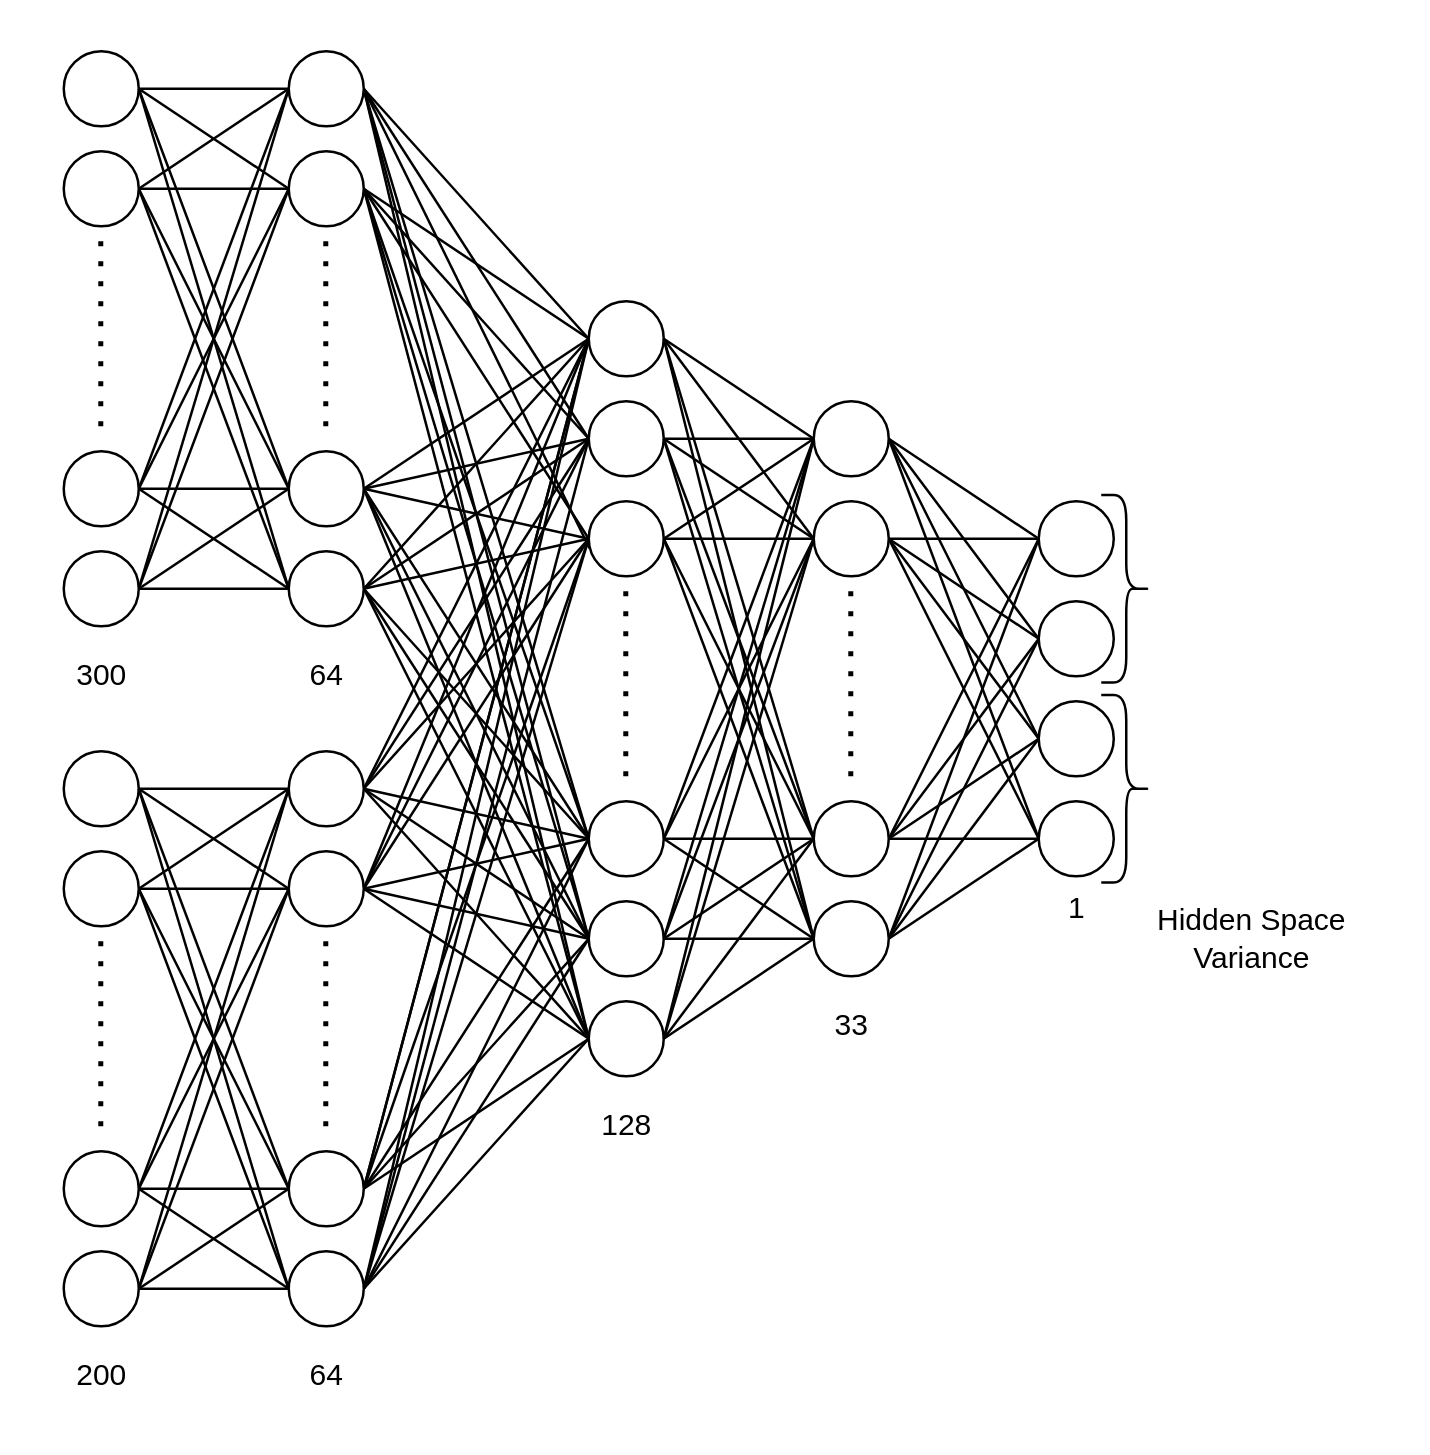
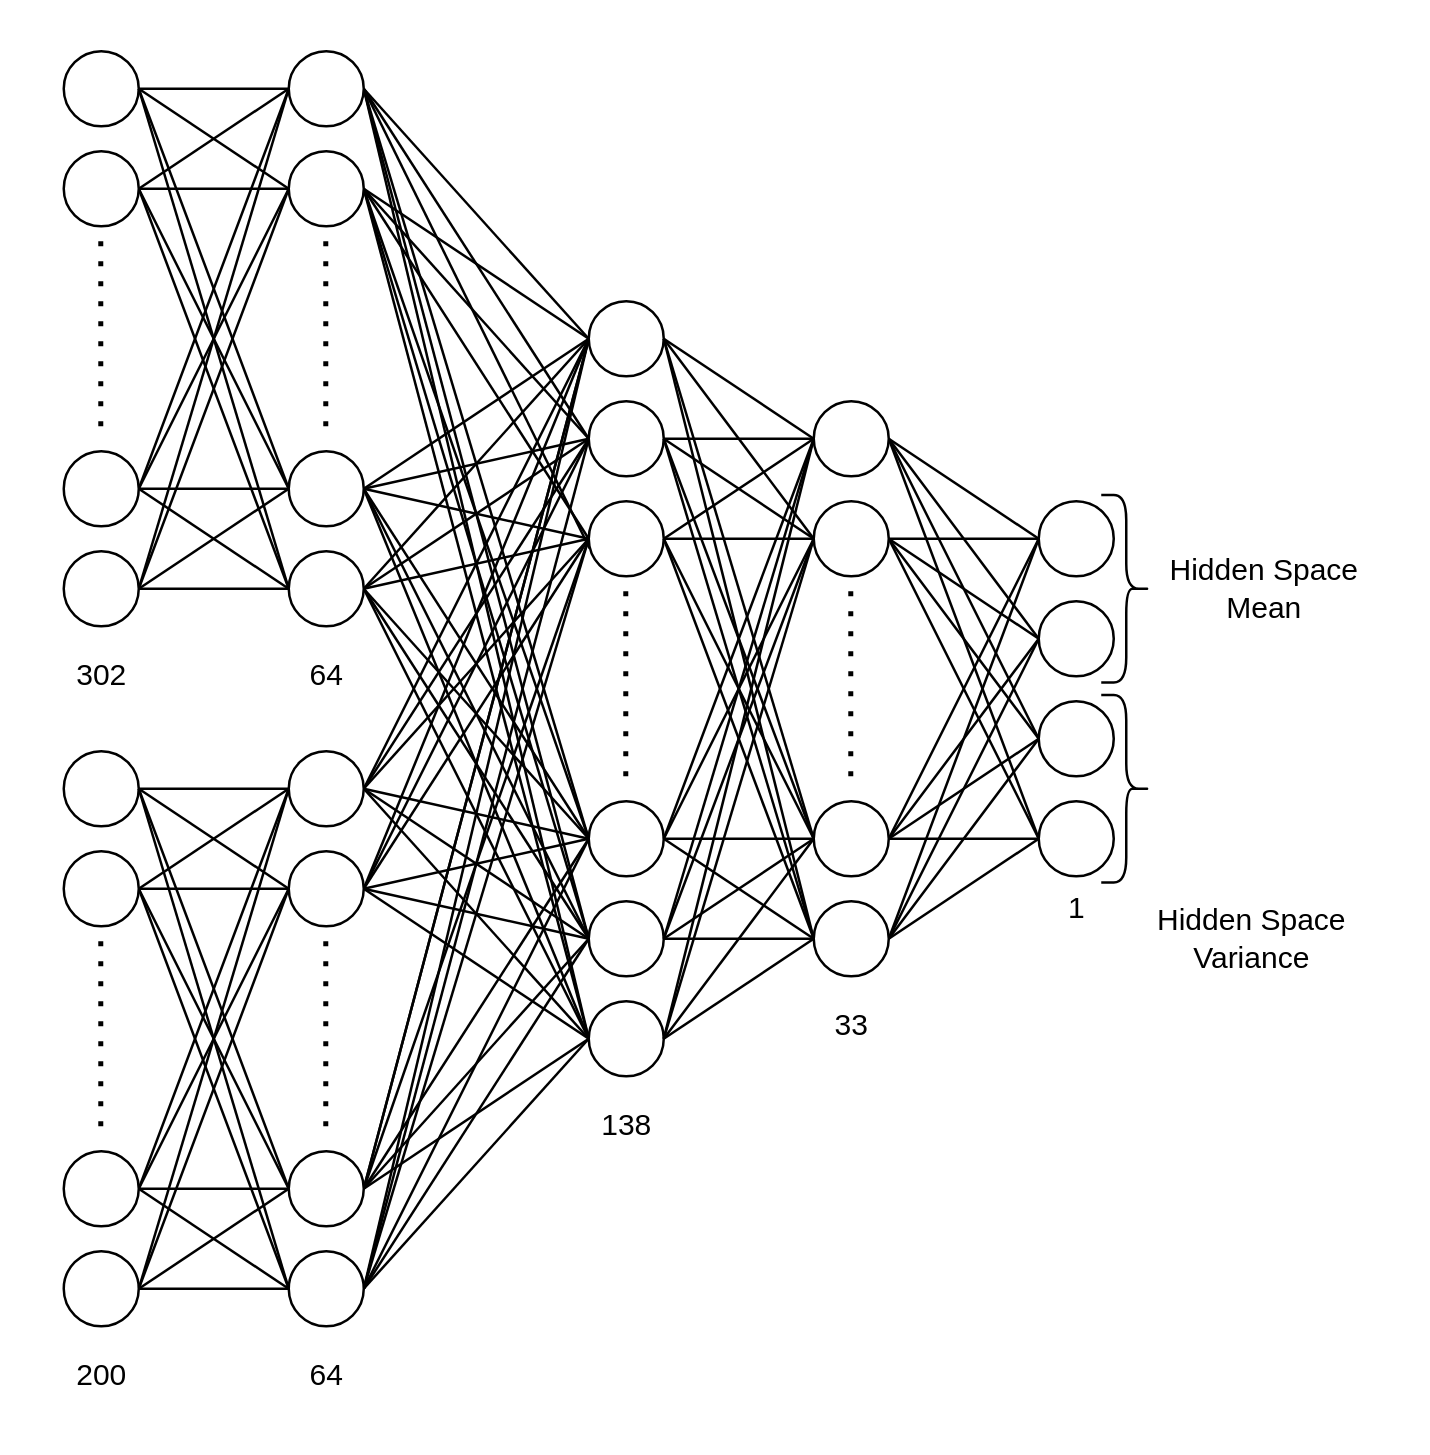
node "Hidden Space Mean": added
node "300": label "300" -> "302"
node "128": label "128" -> "138"
